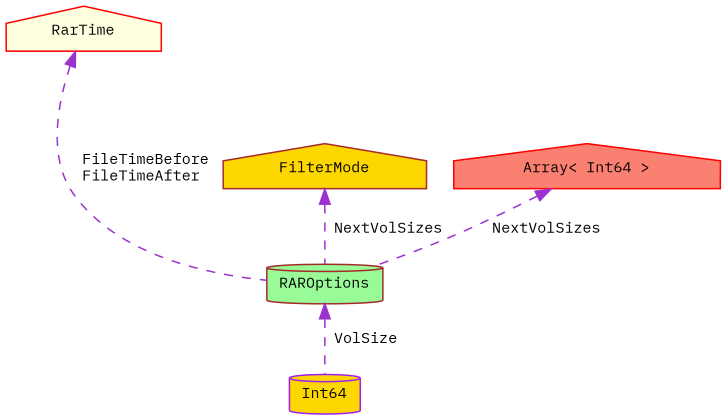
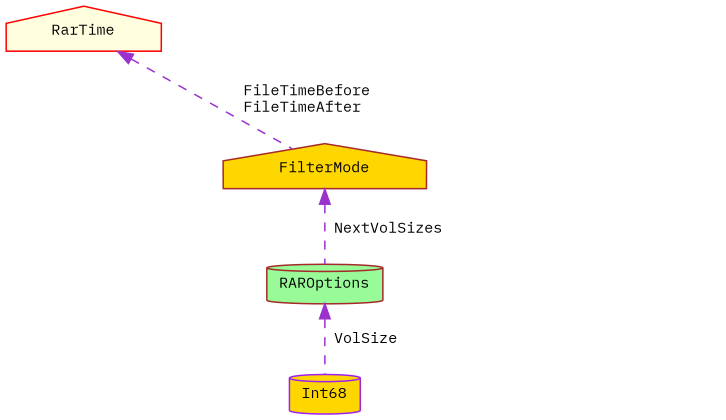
node "Array< Int64 >": removed
edge "RAROptions" -> "RarTime": now "FilterMode" -> "RarTime"
node "Int64": label "Int64" -> "Int68"
